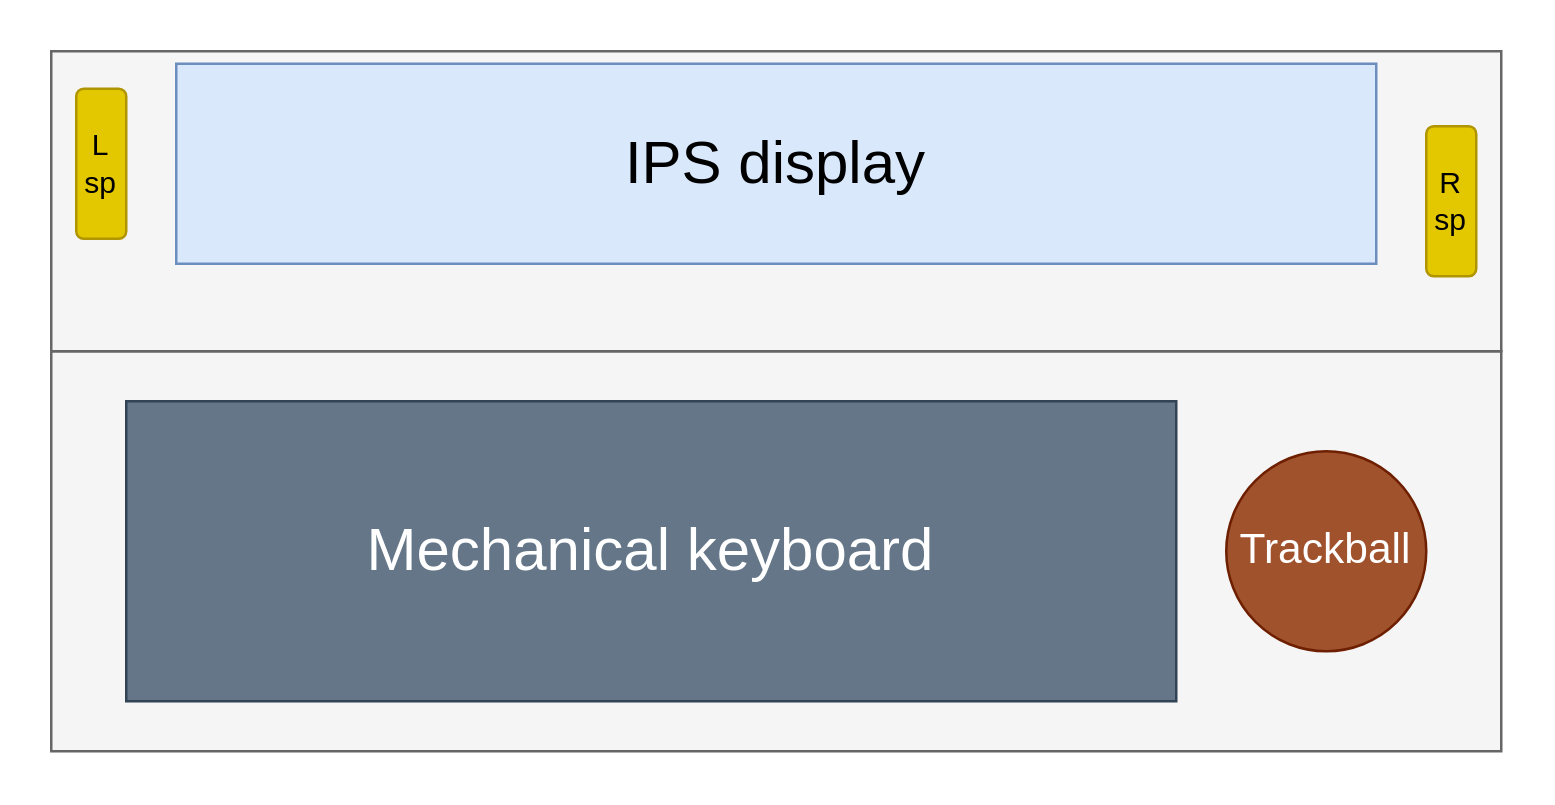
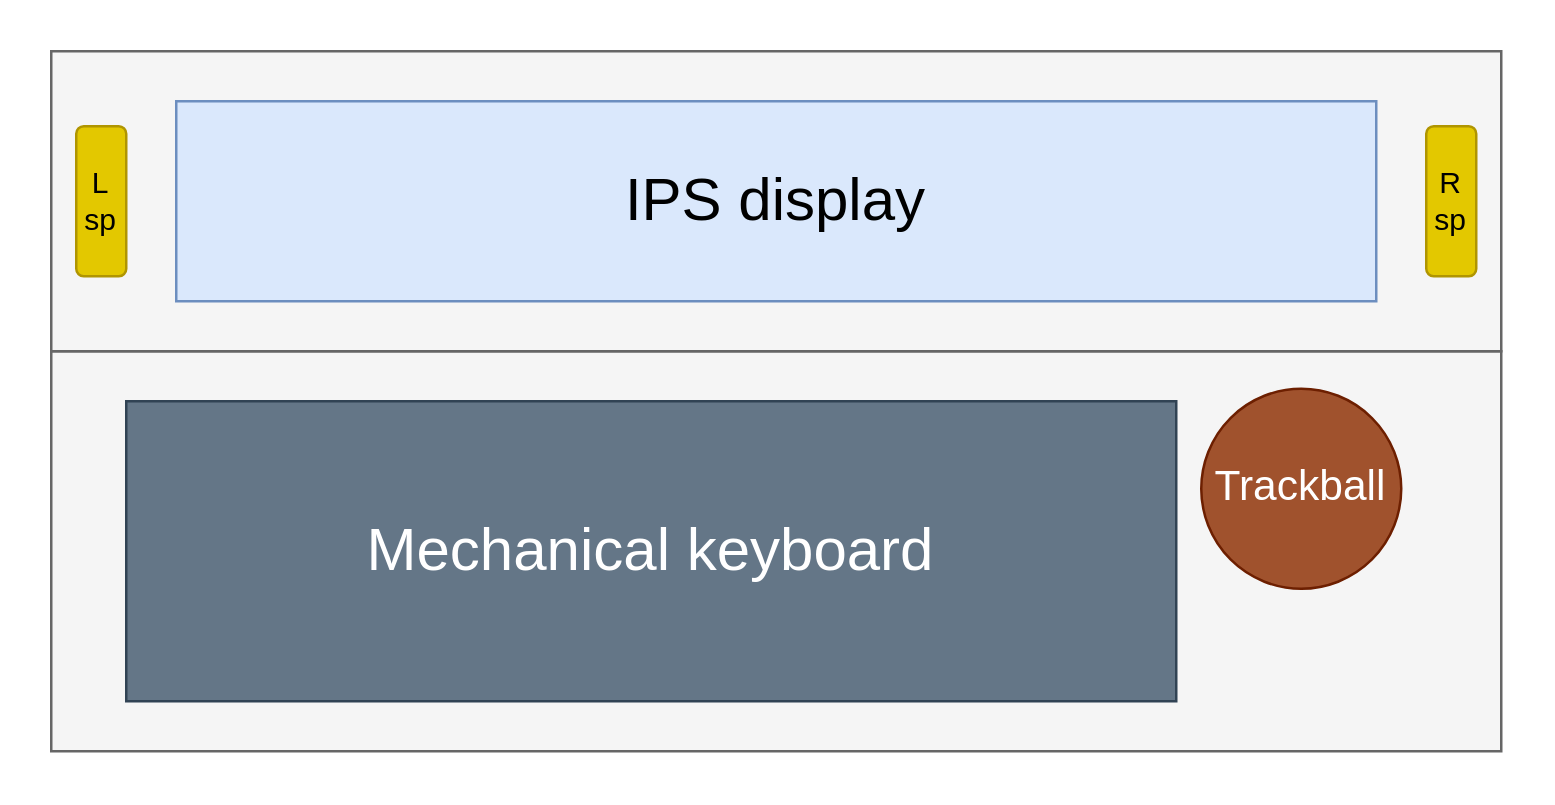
node "L sp": moved (101, 164) -> (101, 201)
node "IPS display": moved (776, 164) -> (776, 201)
node "Trackball": moved (1326, 551) -> (1301, 489)
